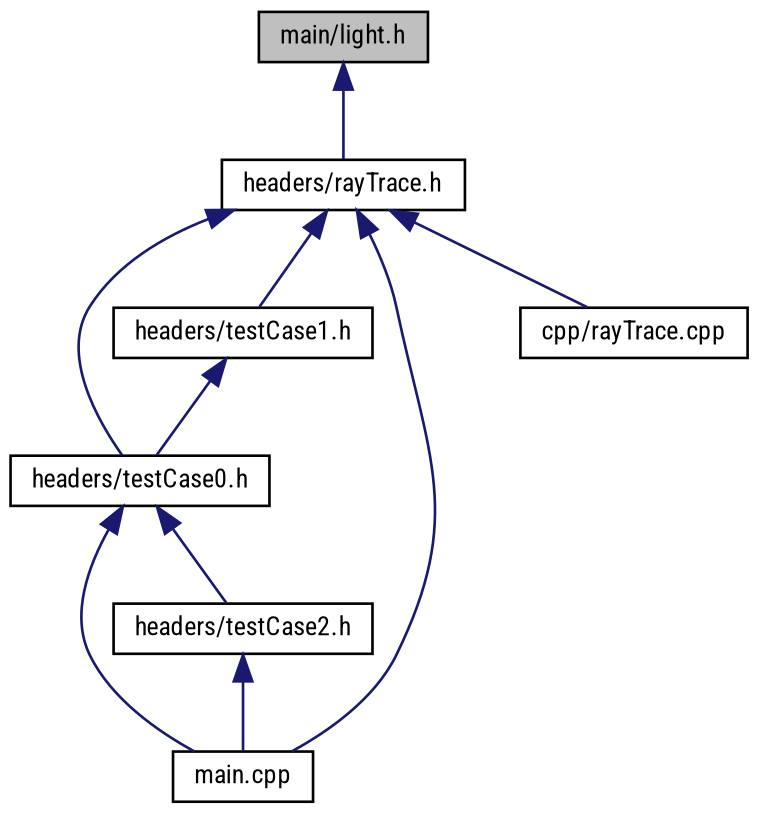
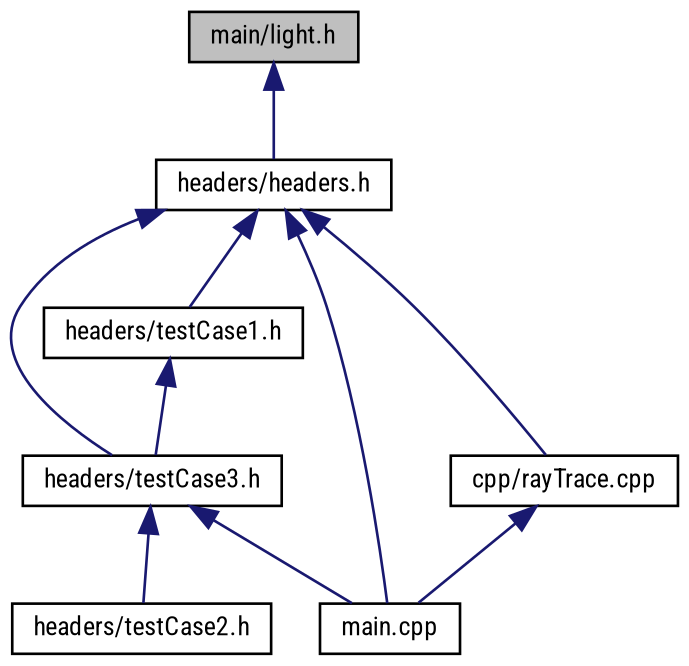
node "headers/rayTrace.h": label "headers/rayTrace.h" -> "headers/headers.h"
node "headers/testCase0.h": label "headers/testCase0.h" -> "headers/testCase3.h"
edge "main.cpp" -> "headers/testCase2.h": now "main.cpp" -> "cpp/rayTrace.cpp"
